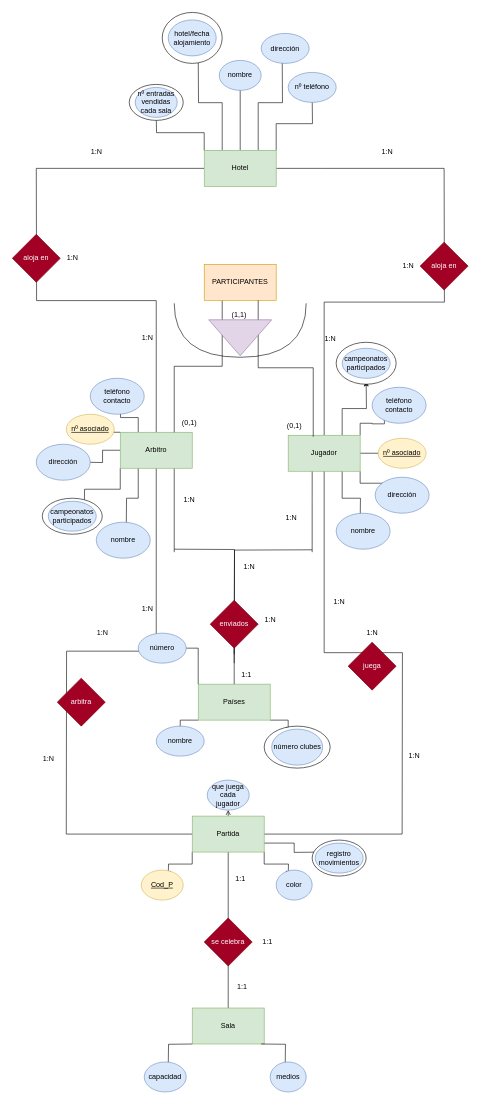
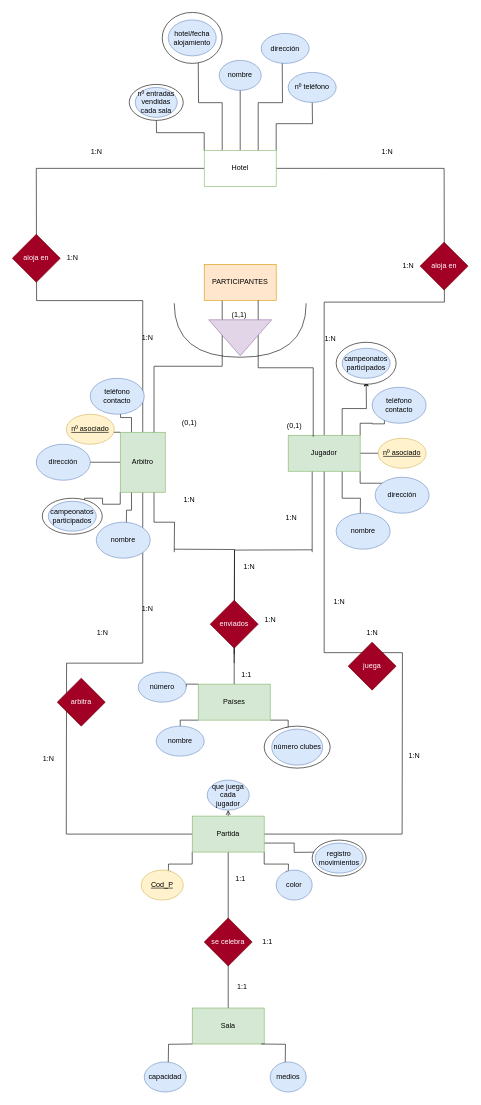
node "Hotel": fillcolor #d5e8d4 -> #ffffff
node "Arbitro": size 72x36 -> 45x60
node "número": moved (162, 648) -> (162, 687)
